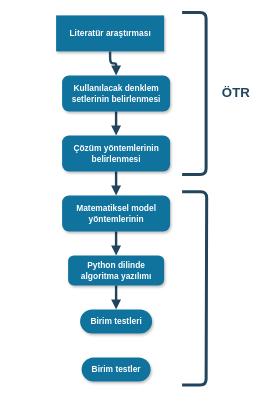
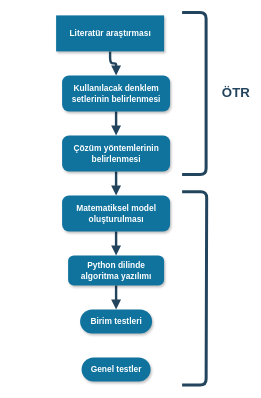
node "Matematiksel model yöntemlerinin": label "Matematiksel model yöntemlerinin" -> "Matematiksel model oluşturulması"
node "Birim testler": label "Birim testler" -> "Genel testler"
